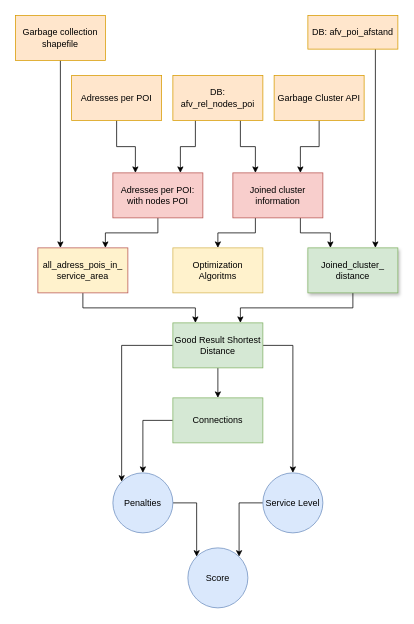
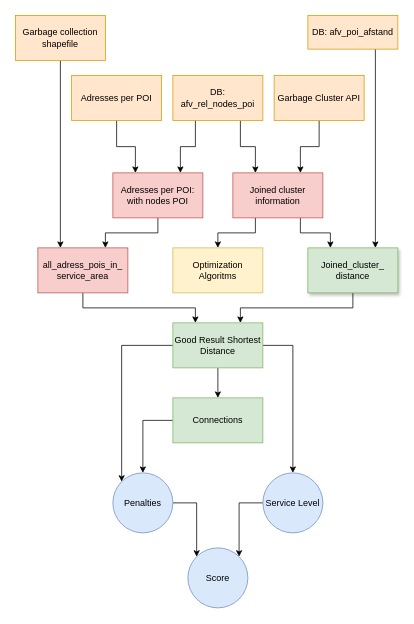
node "all_adress_pois_in_ service_area": fillcolor #fff2cc -> #f8cecc
